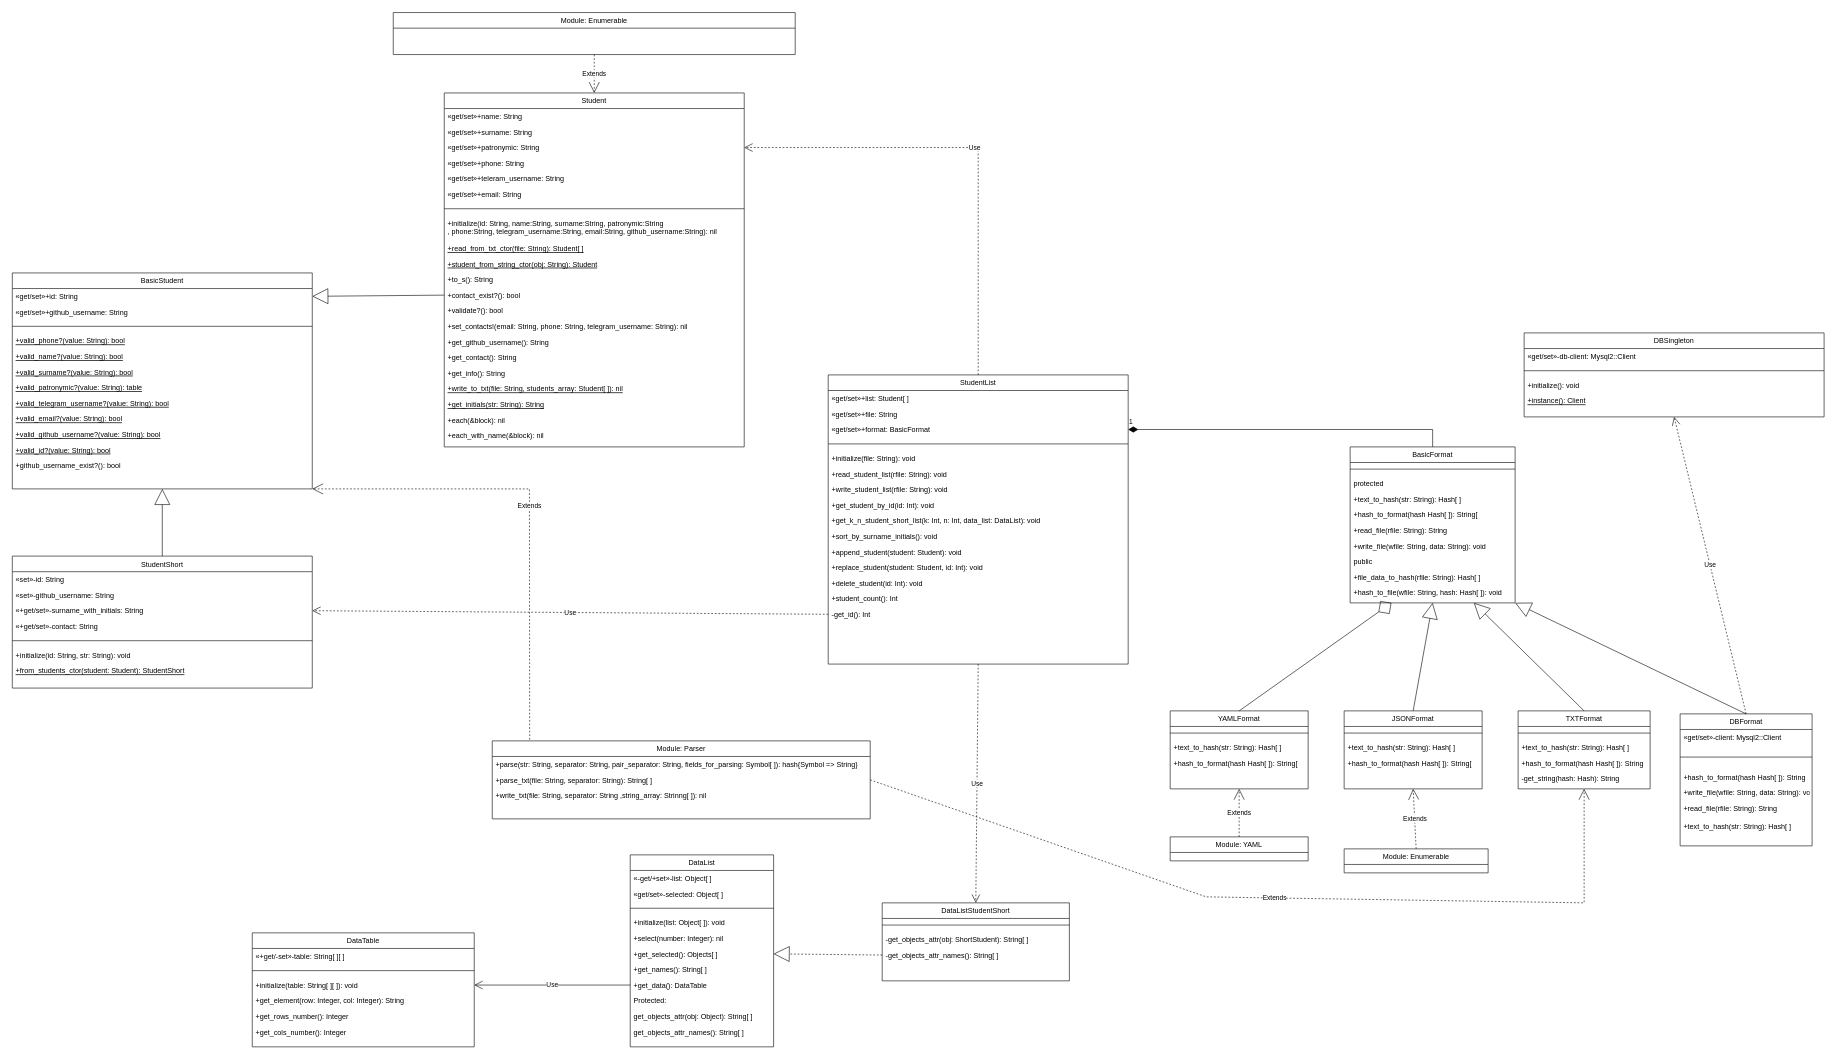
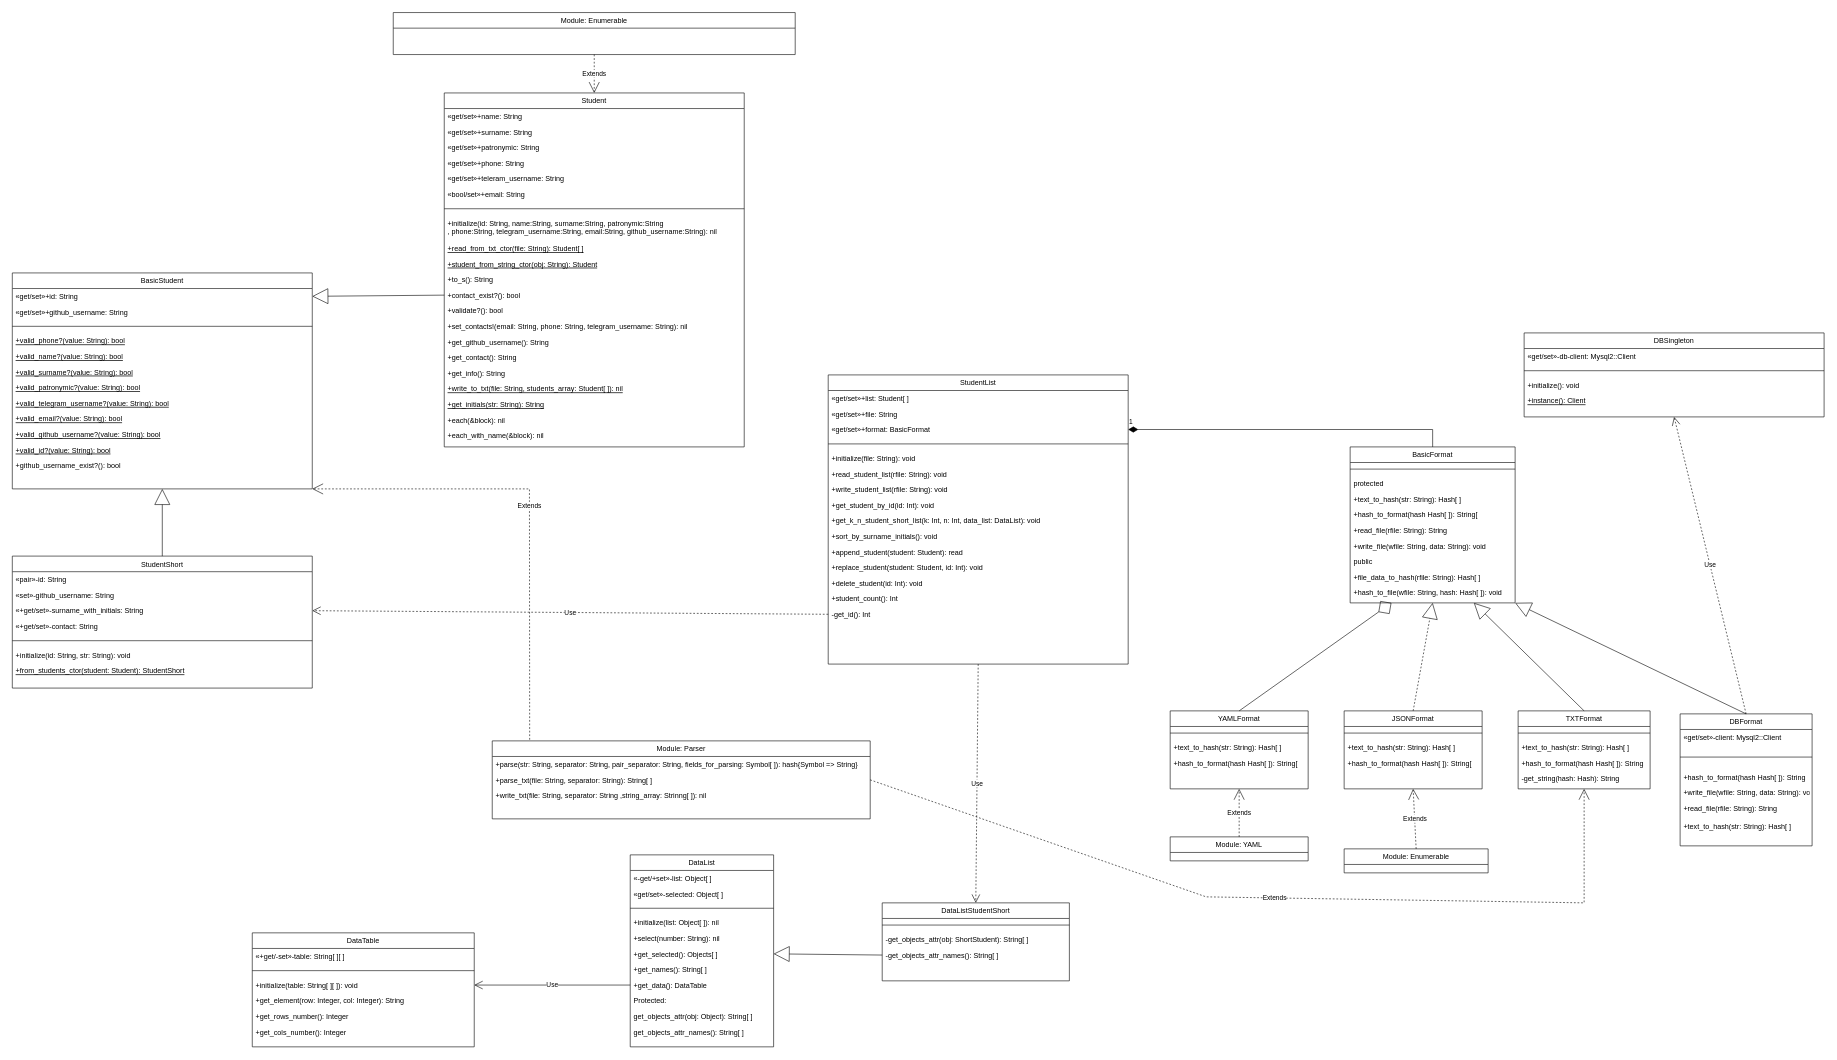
edge "StudentList" -> "«get/set»+patronymic: String": removed, label "Use"
node "«get/set»+email: String": label "«get/set»+email: String" -> "«bool/set»+email: String"
node "+valid_patronymic?(value: String): table": label "+valid_patronymic?(value: String): table" -> "+valid_patronymic?(value: String): bool"
node "+append_student(student: Student): void": label "+append_student(student: Student): void" -> "+append_student(student: Student): read"
node "«set»-id: String": label "«set»-id: String" -> "«pair»-id: String"
edge "JSONFormat" -> "BasicFormat": style solid -> dashed
node "+initialize(list: Object[ ]): void": label "+initialize(list: Object[ ]): void" -> "+initialize(list: Object[ ]): nil"
node "+select(number: Integer): nil": label "+select(number: Integer): nil" -> "+select(number: String): nil"
edge "-get_objects_attr_names(): String[ ]" -> "+get_selected(): Objects[ ]": style dashed -> solid
